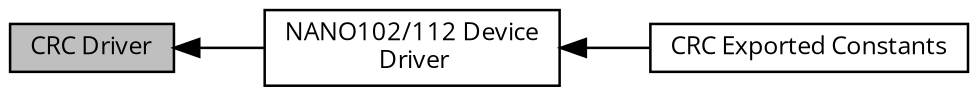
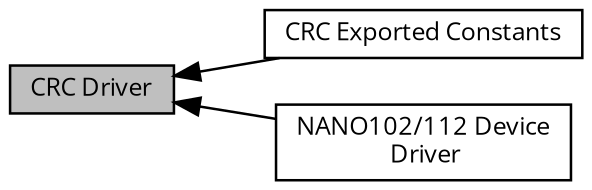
edge "CRC Exported Constants" -> "NANO102/112 Device Driver": now "CRC Exported Constants" -> "CRC Driver"
